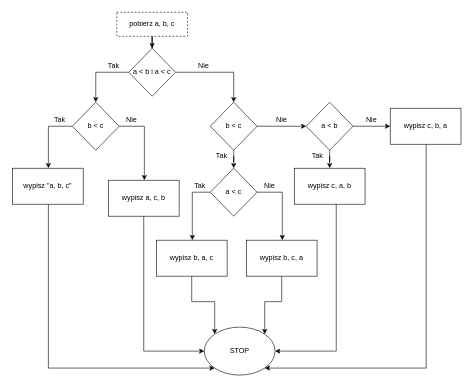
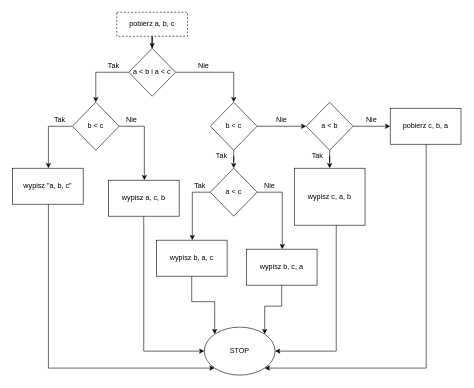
node "wypisz c, b, a": label "wypisz c, b, a" -> "pobierz c, b, a"
node "wypisz c, a, b": size 71x36 -> 71x57
node "wypisz b, c, a": moved (282, 258) -> (282, 267)
